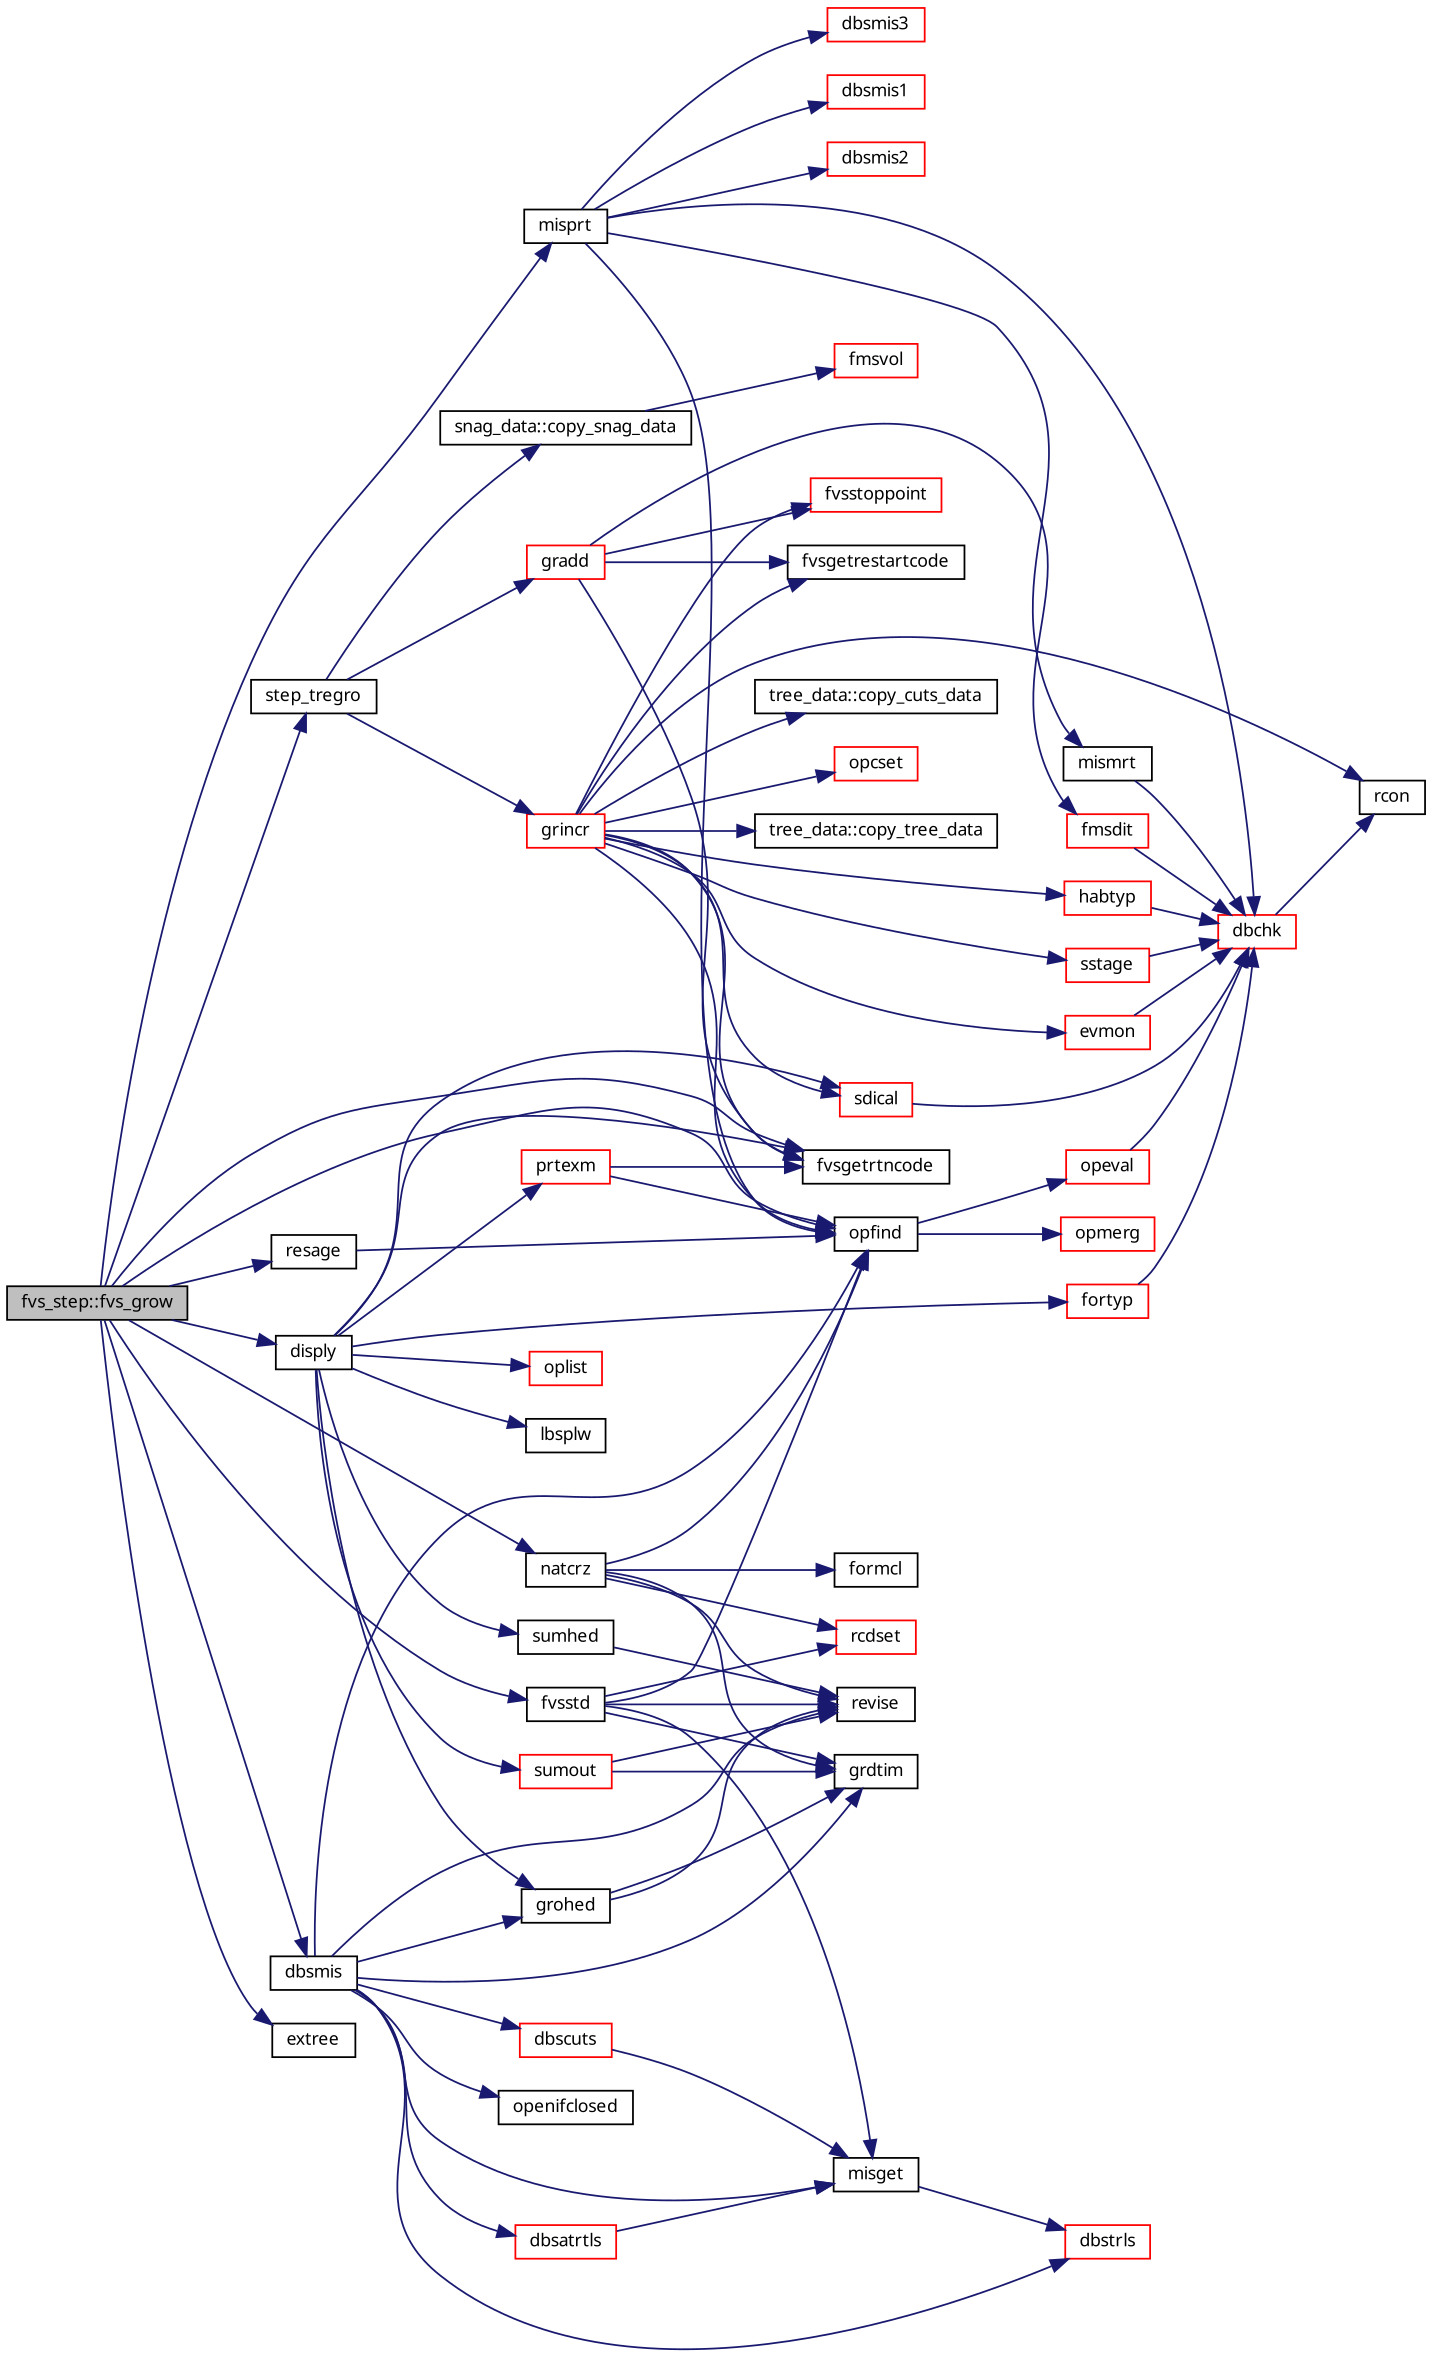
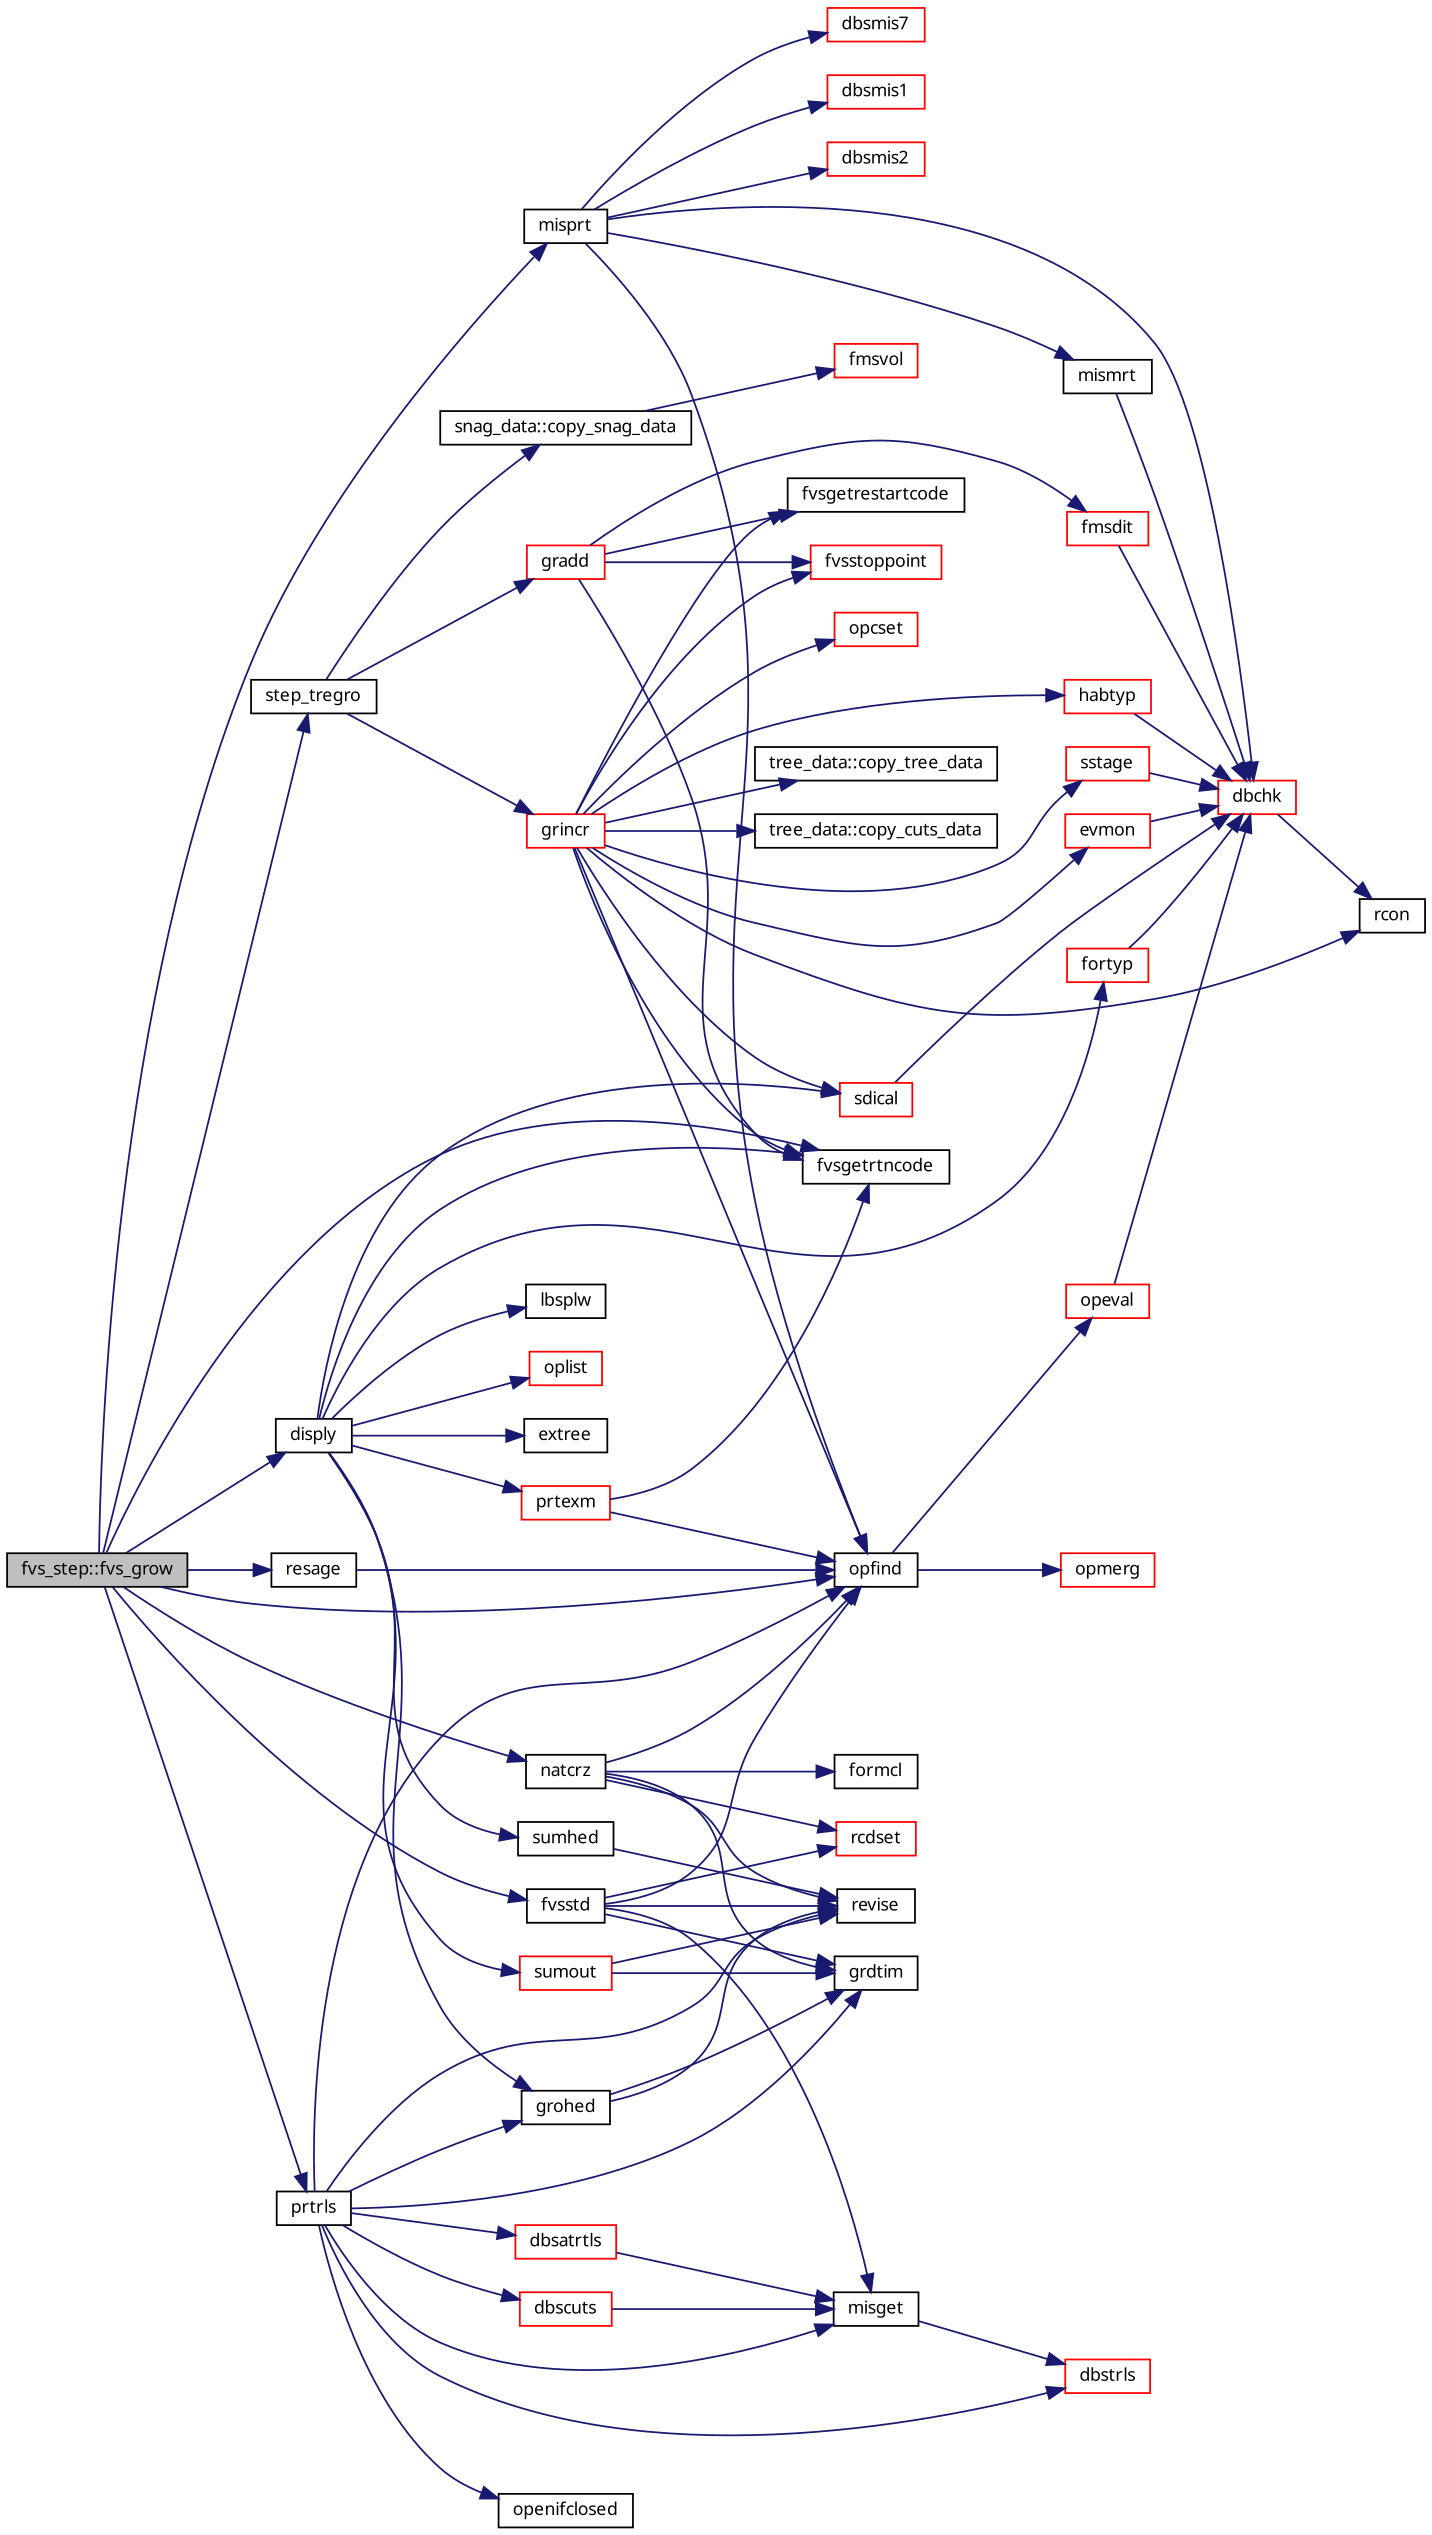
node "dbsmis3": label "dbsmis3" -> "dbsmis7"
edge "fvs_step::fvs_grow" -> "extree": now "disply" -> "extree"
node "dbsmis": label "dbsmis" -> "prtrls"
